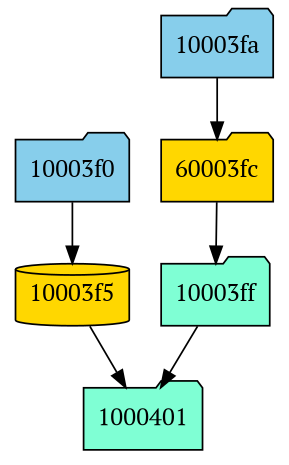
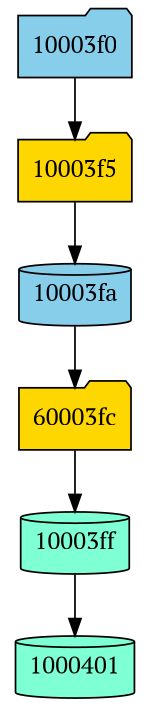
node "10003fa": shape folder -> cylinder
node "10003f5": shape cylinder -> folder
node "10003ff": shape folder -> cylinder
edge "10003f5" -> "1000401": now "10003f5" -> "10003fa"
node "1000401": shape folder -> cylinder
